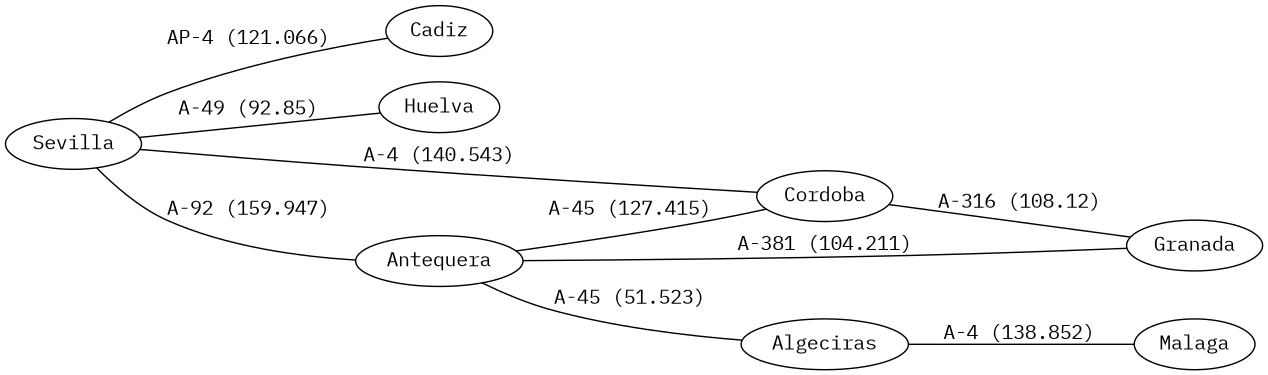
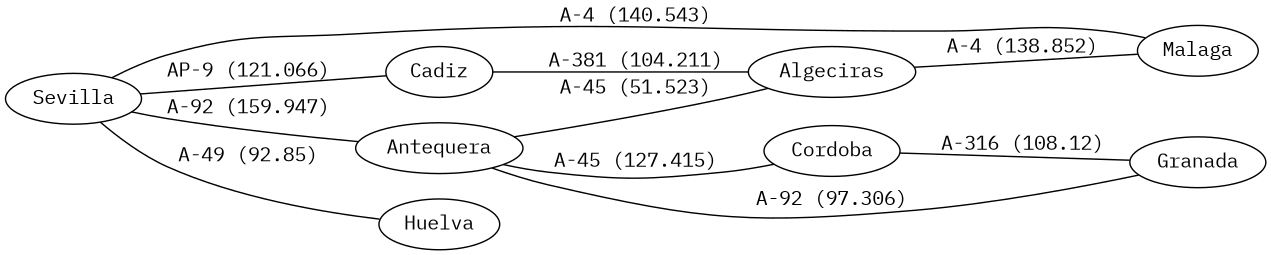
edge "Cadiz" -- "Sevilla": label "AP-4 (121.066)" -> "AP-9 (121.066)"
edge "Cadiz" -- "Algeciras": added, label "A-381 (104.211)"
edge "Sevilla" -- "Cordoba": now "Sevilla" -- "Malaga"
edge "Granada" -- "Antequera": label "A-381 (104.211)" -> "A-92 (97.306)"
